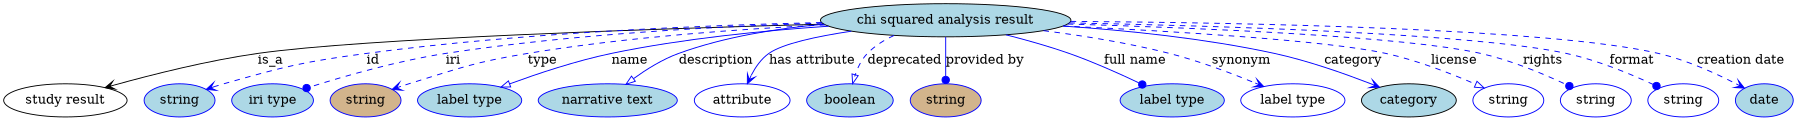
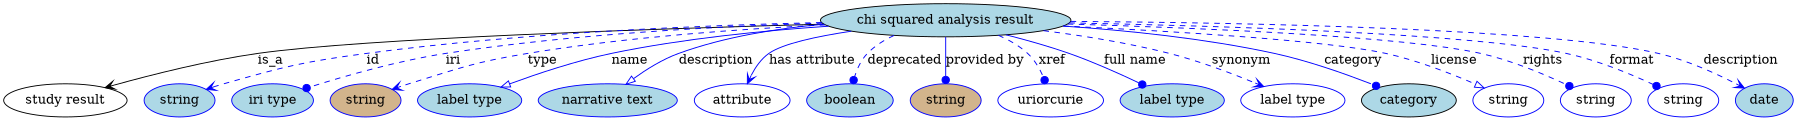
edge "chi squared analysis result" -> "category": arrowhead vee -> dot
edge "chi squared analysis result" -> "boolean": arrowhead onormal -> dot
edge "chi squared analysis result" -> "date": label "creation date" -> "description"
node "uriorcurie": added
